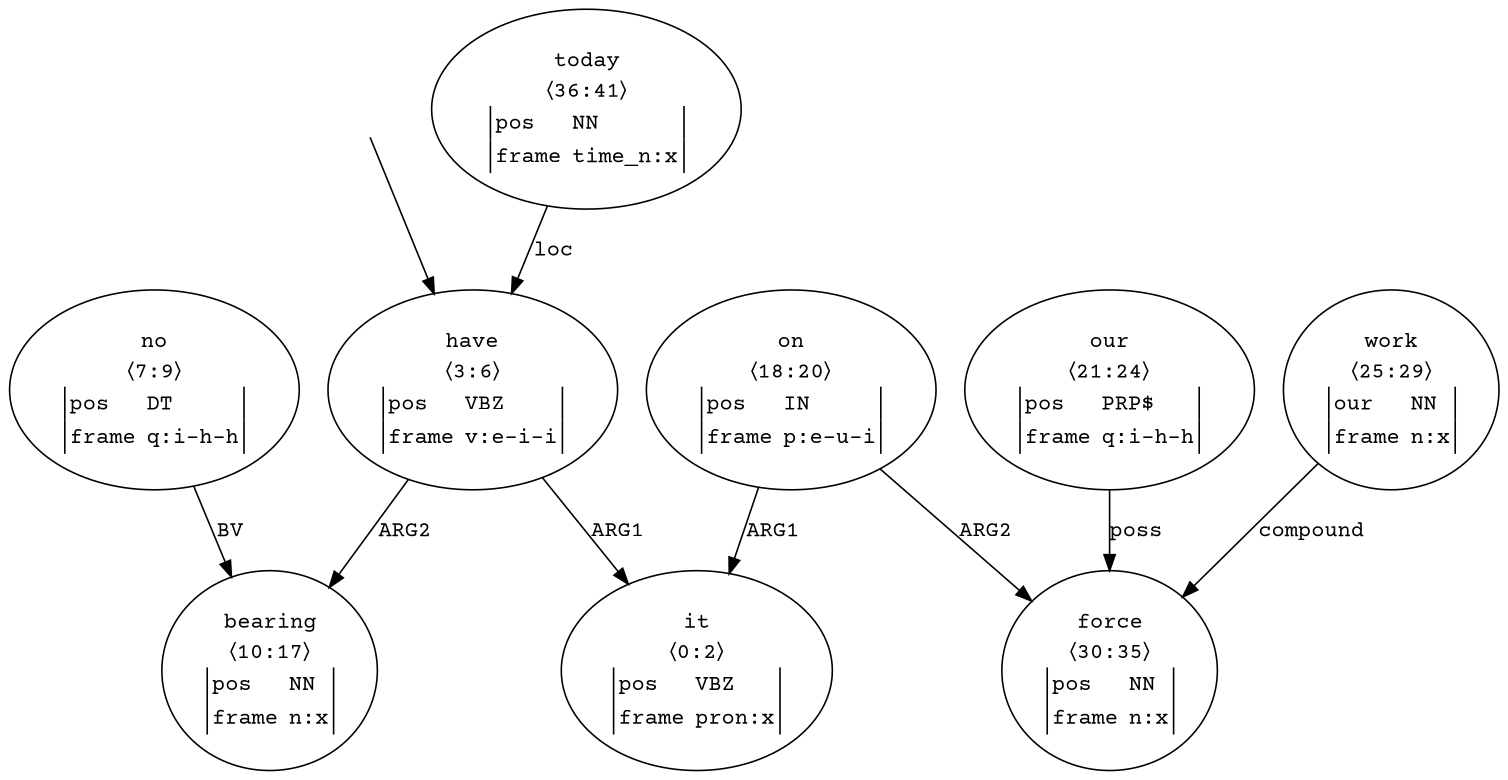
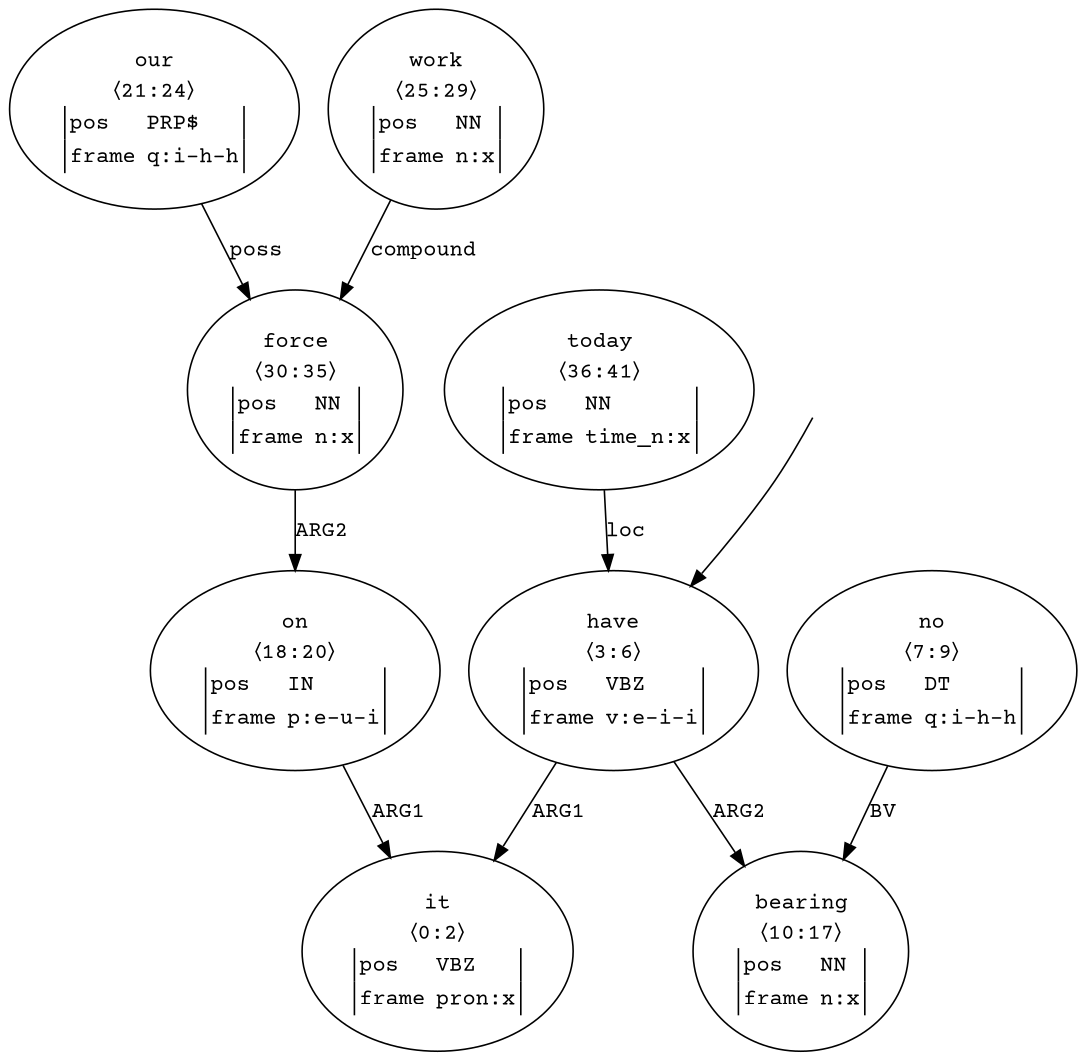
node "work": text "our" -> "pos"
edge "on" -> "force": reversed
